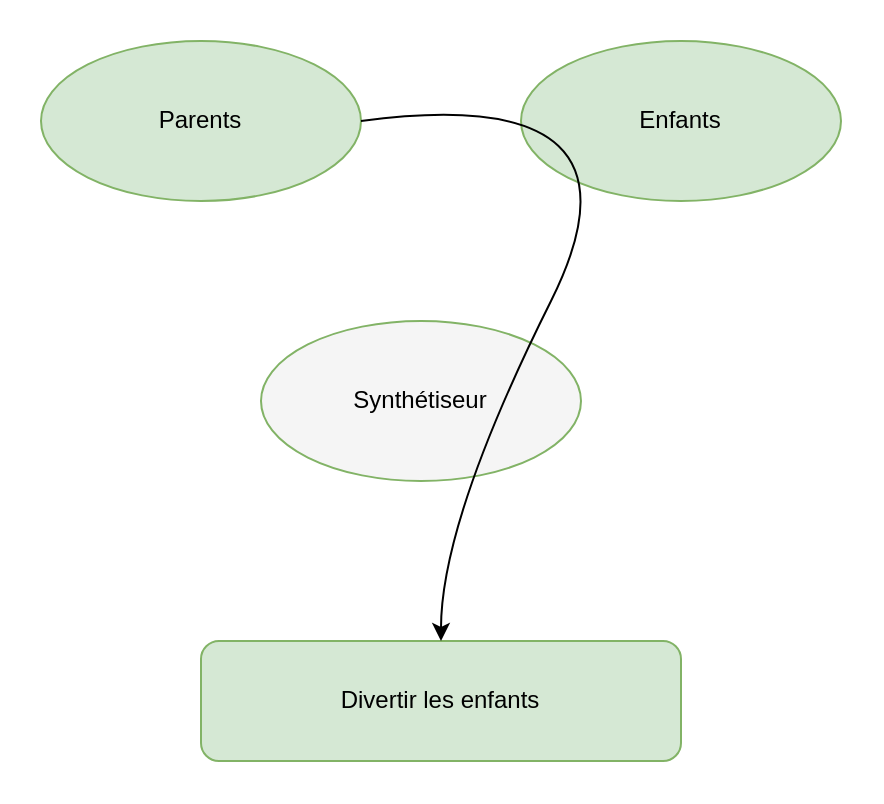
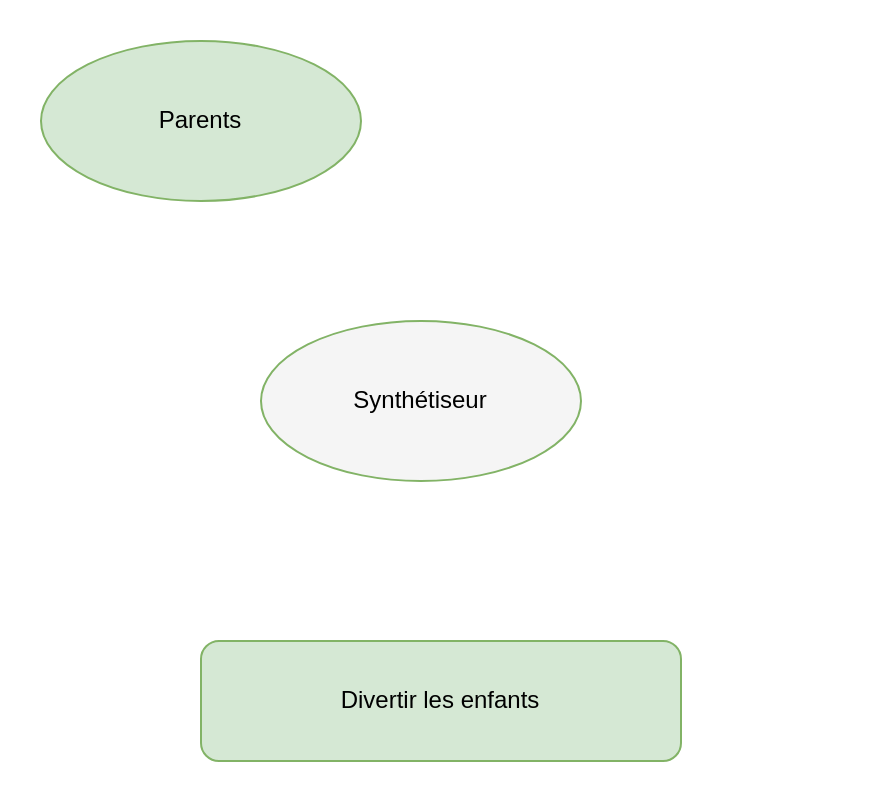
node "Enfants": removed
edge "Parents" -> "Divertir les enfants": removed
